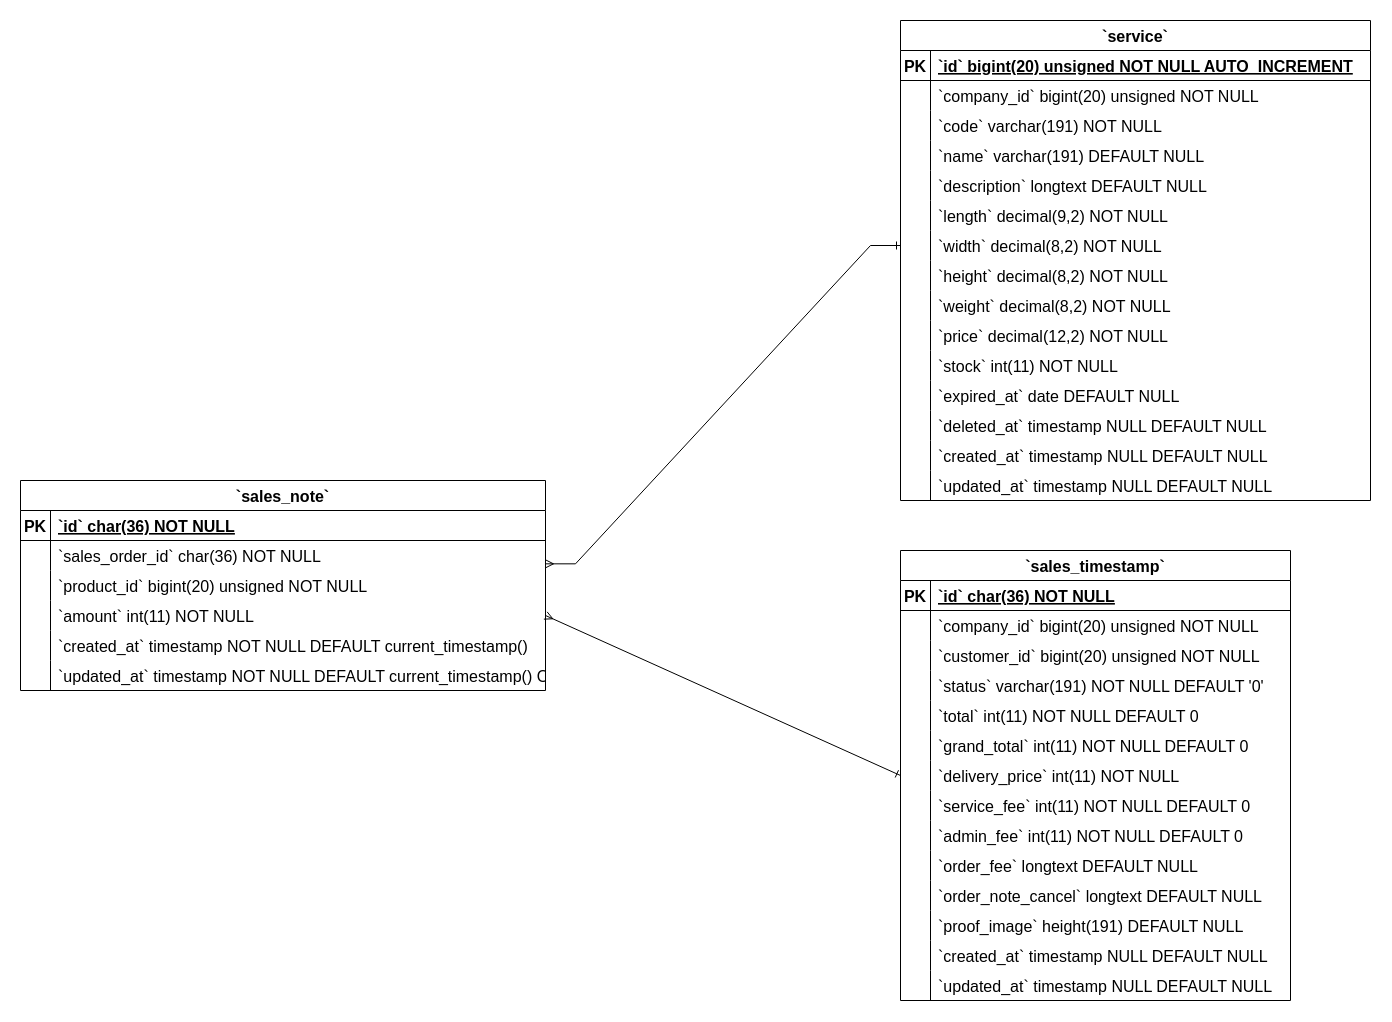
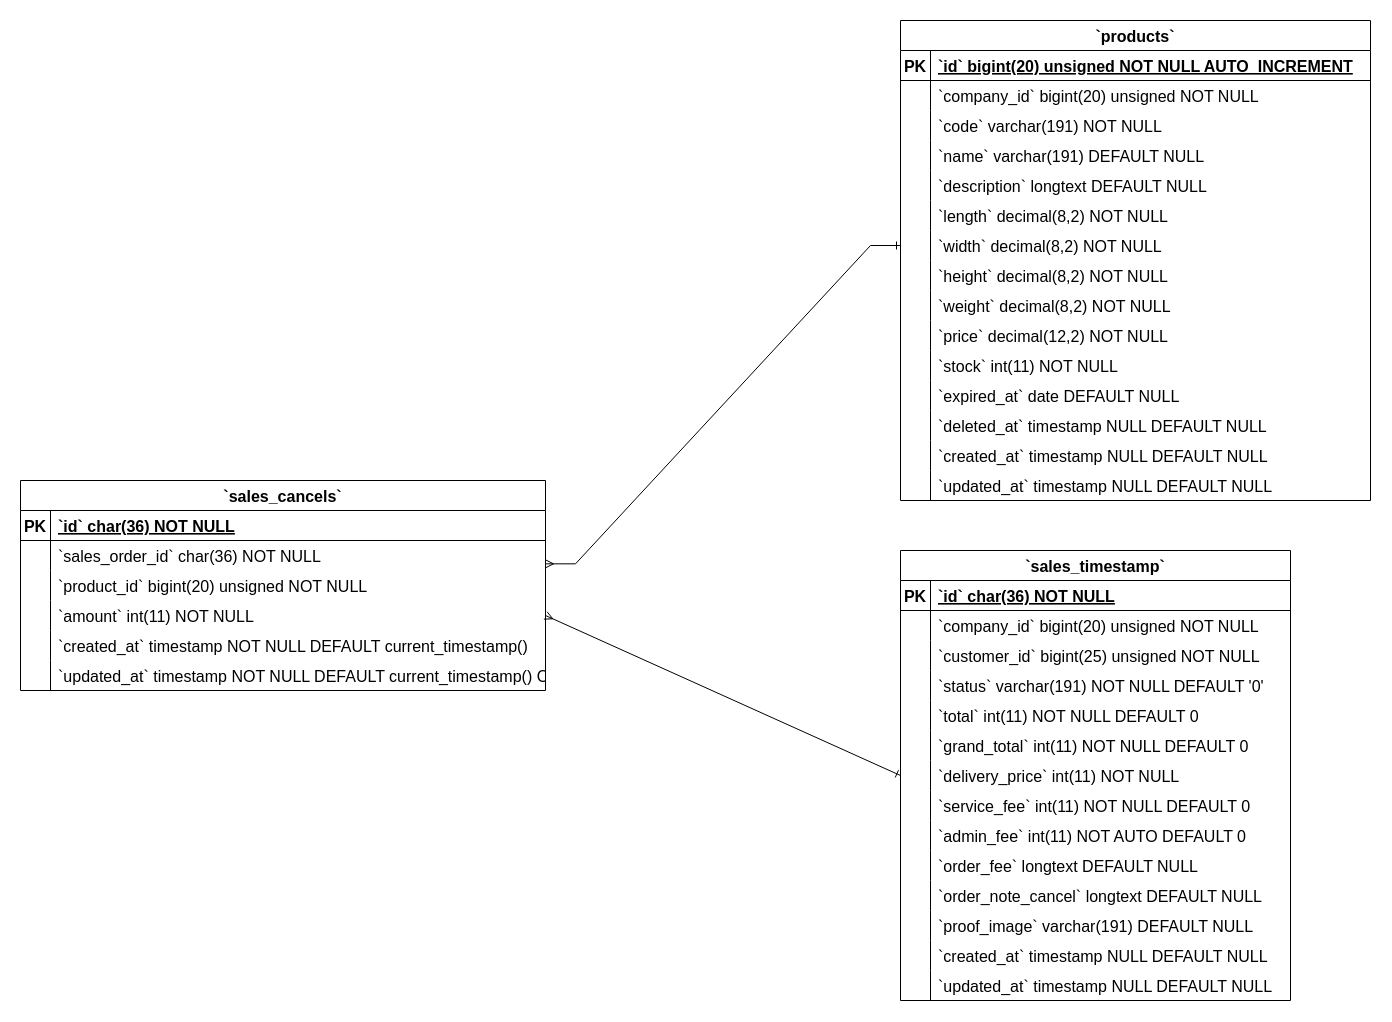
node "`service`": label "`service`" -> "`products`"
node "`length` decimal(9,2) NOT NULL": label "`length` decimal(9,2) NOT NULL" -> "`length` decimal(8,2) NOT NULL"
node "`sales_note`": label "`sales_note`" -> "`sales_cancels`"
node "`customer_id` bigint(20) unsigned NOT NULL": label "`customer_id` bigint(20) unsigned NOT NULL" -> "`customer_id` bigint(25) unsigned NOT NULL"
node "`admin_fee` int(11) NOT NULL DEFAULT 0": label "`admin_fee` int(11) NOT NULL DEFAULT 0" -> "`admin_fee` int(11) NOT AUTO DEFAULT 0"
node "`proof_image` height(191) DEFAULT NULL": label "`proof_image` height(191) DEFAULT NULL" -> "`proof_image` varchar(191) DEFAULT NULL"
